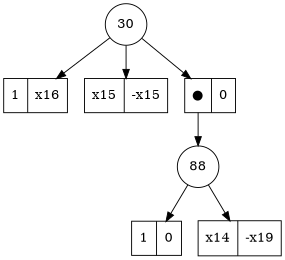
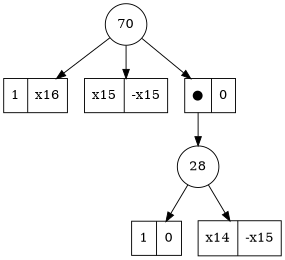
node "30": label "30" -> "70"
node "88": label "88" -> "28"
node "x14": text "-x19" -> "-x15"
